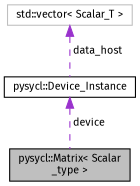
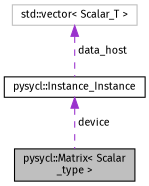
node "pysycl::Device_Instance": label "pysycl::Device_Instance" -> "pysycl::Instance_Instance"
